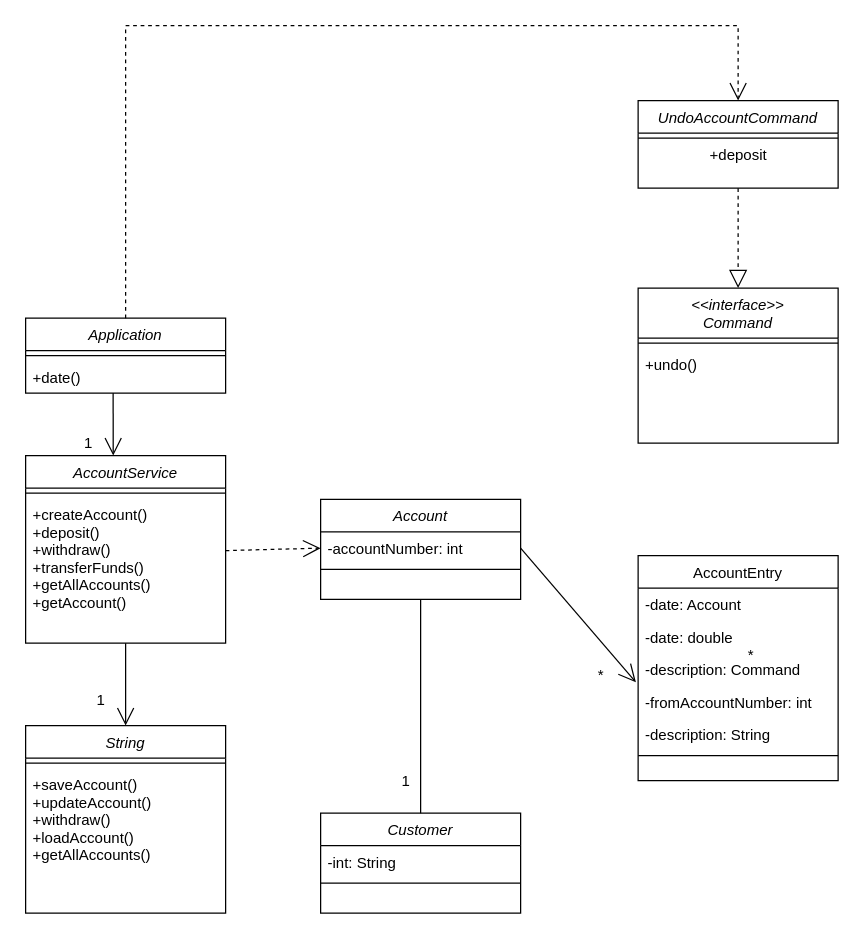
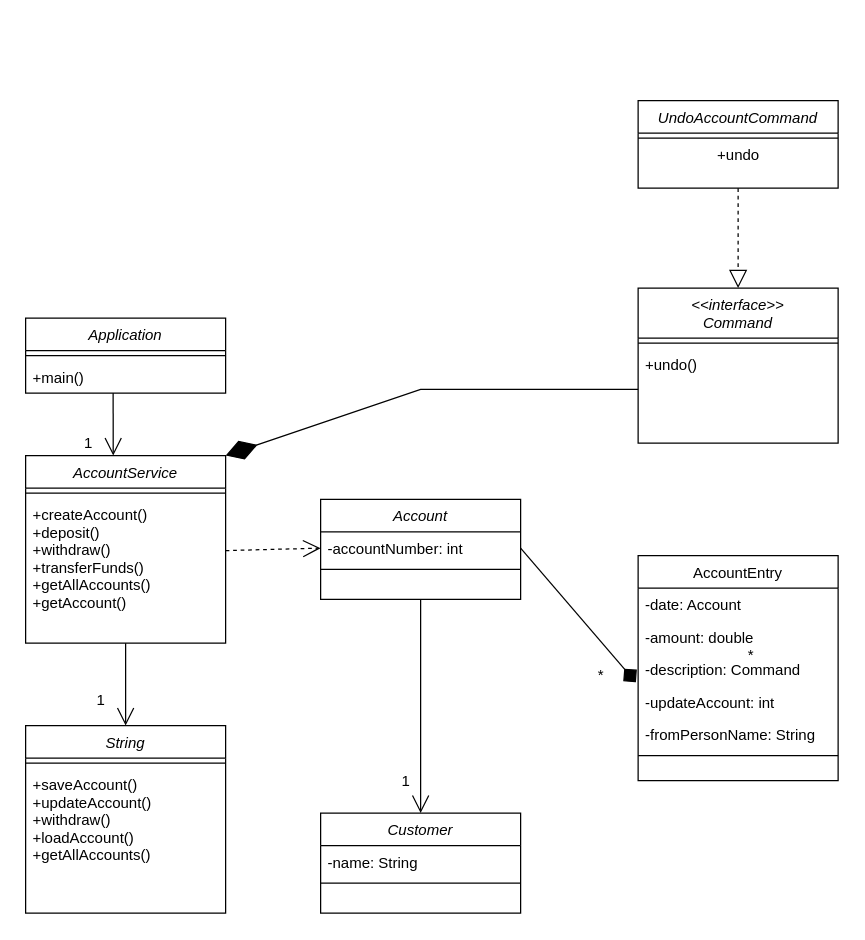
edge "Application" -> "UndoAccountCommand": removed
node "+deposit": label "+deposit" -> "+undo"
node "+date()": label "+date()" -> "+main()"
edge "+undo()" -> "AccountService": added
node "-date: double": label "-date: double" -> "-amount: double"
edge "-accountNumber: int" -> "-description: Command": arrowhead open -> diamond
node "-fromAccountNumber: int": label "-fromAccountNumber: int" -> "-updateAccount: int"
node "-description: String": label "-description: String" -> "-fromPersonName: String"
edge "Account" -- "Customer": arrowhead none -> open
node "-int: String": label "-int: String" -> "-name: String"
